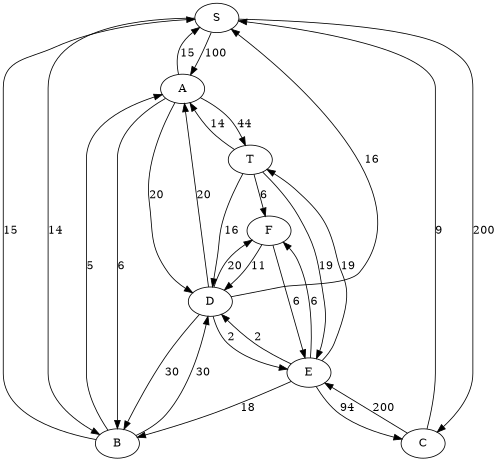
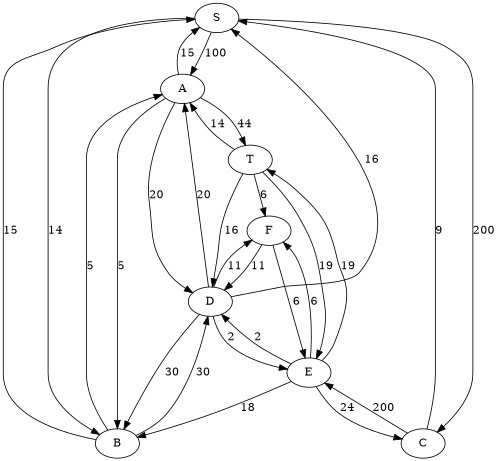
edge "A" -> "B": label "6" -> "5"
edge "D" -> "F": label "20" -> "11"
edge "E" -> "C": label "94" -> "24"
